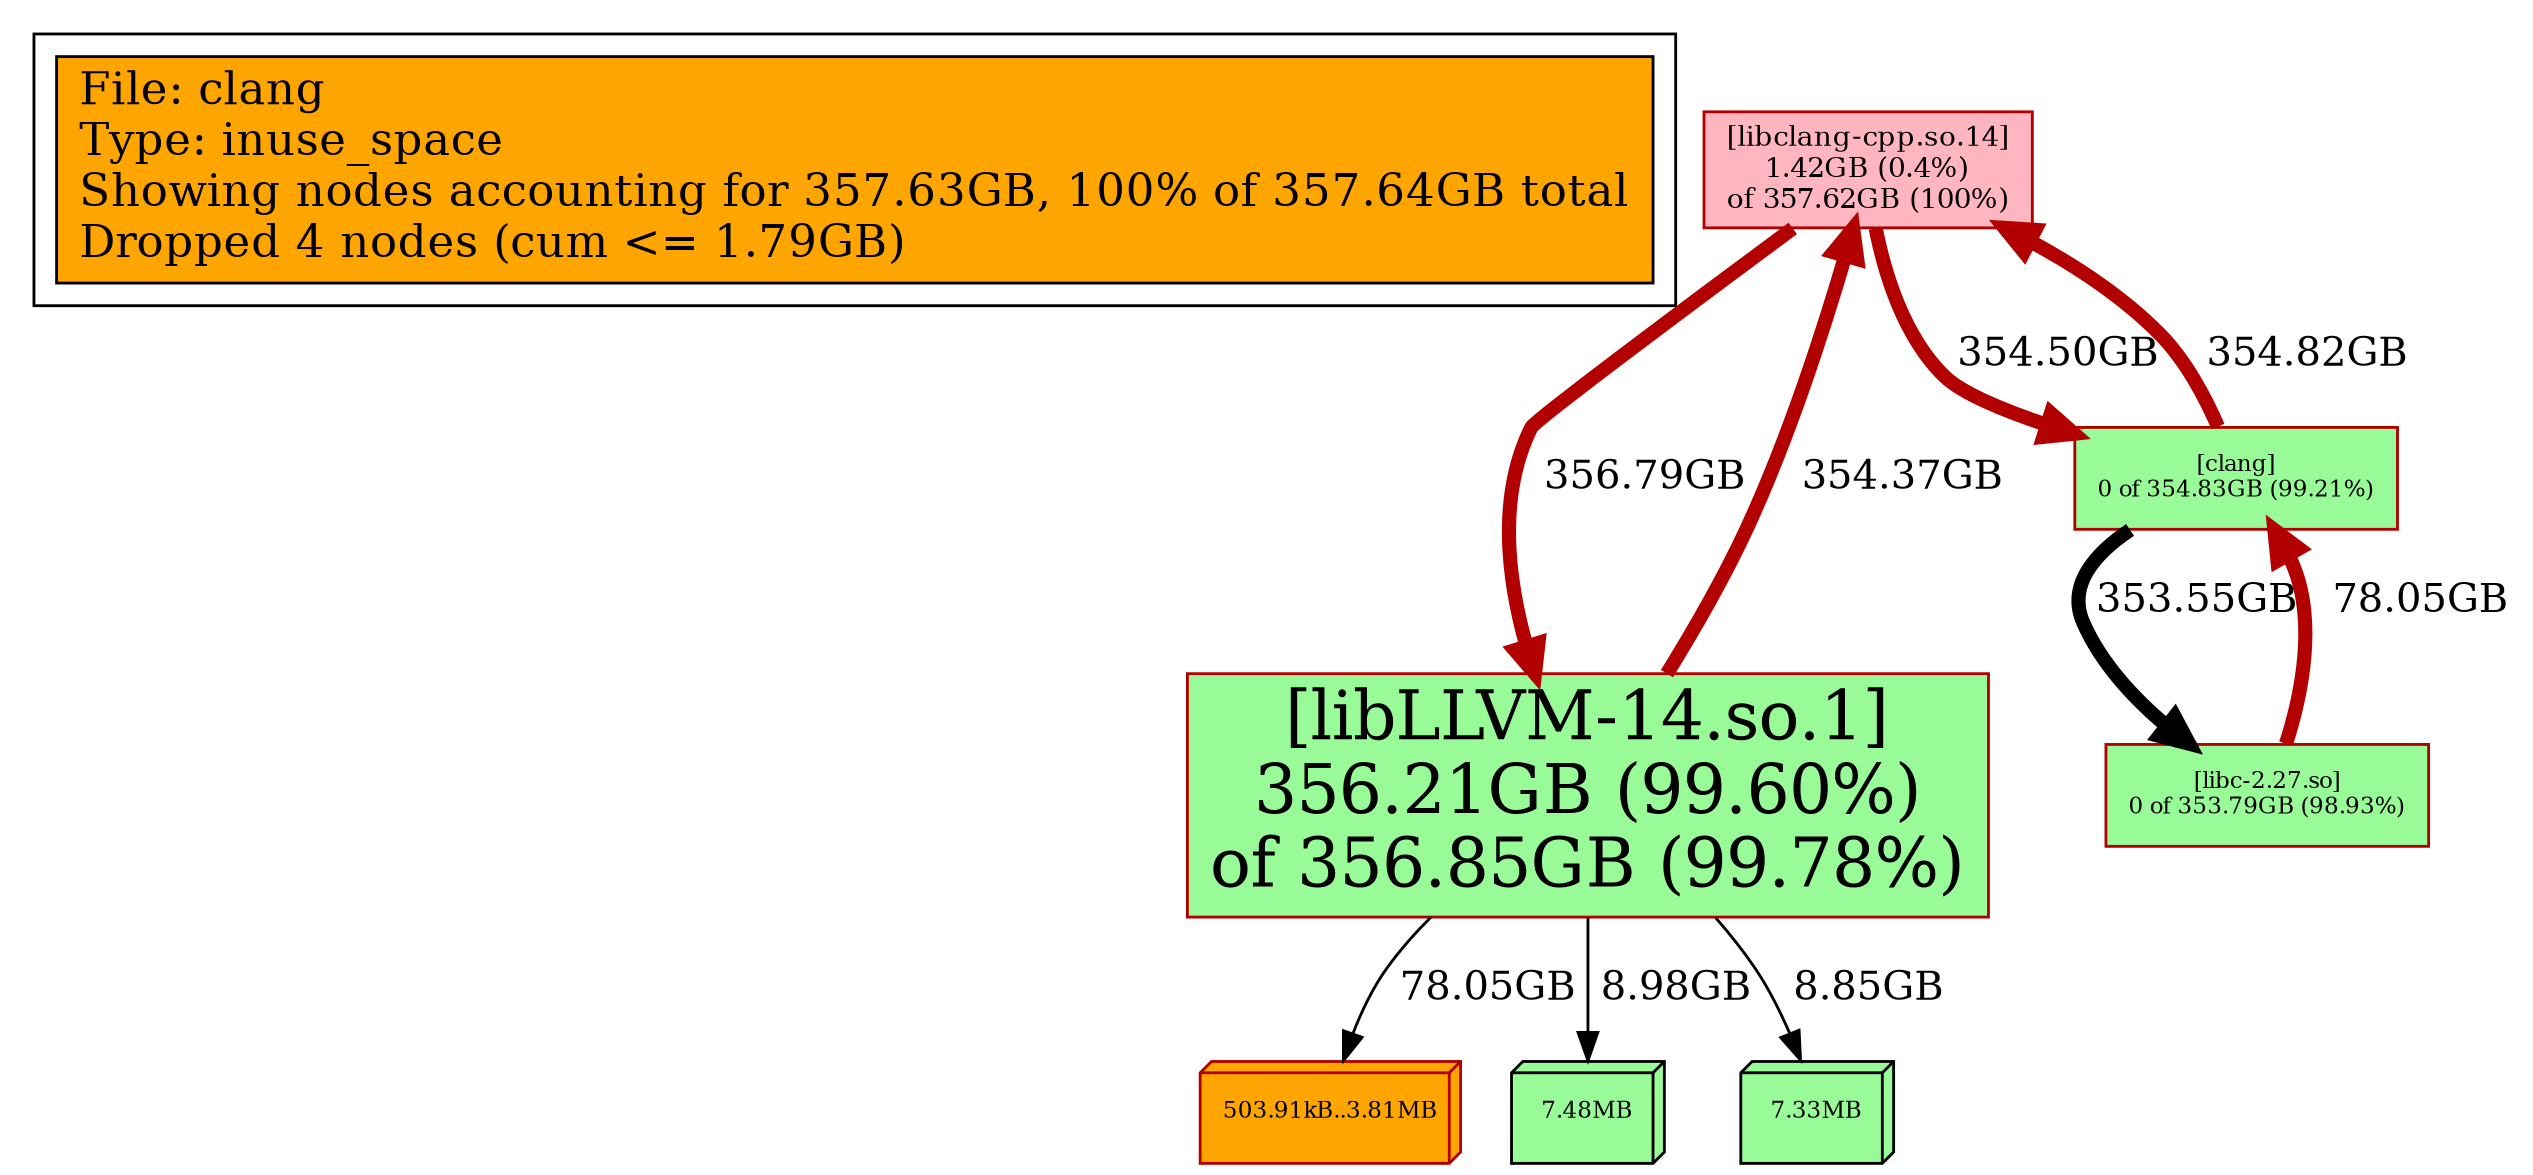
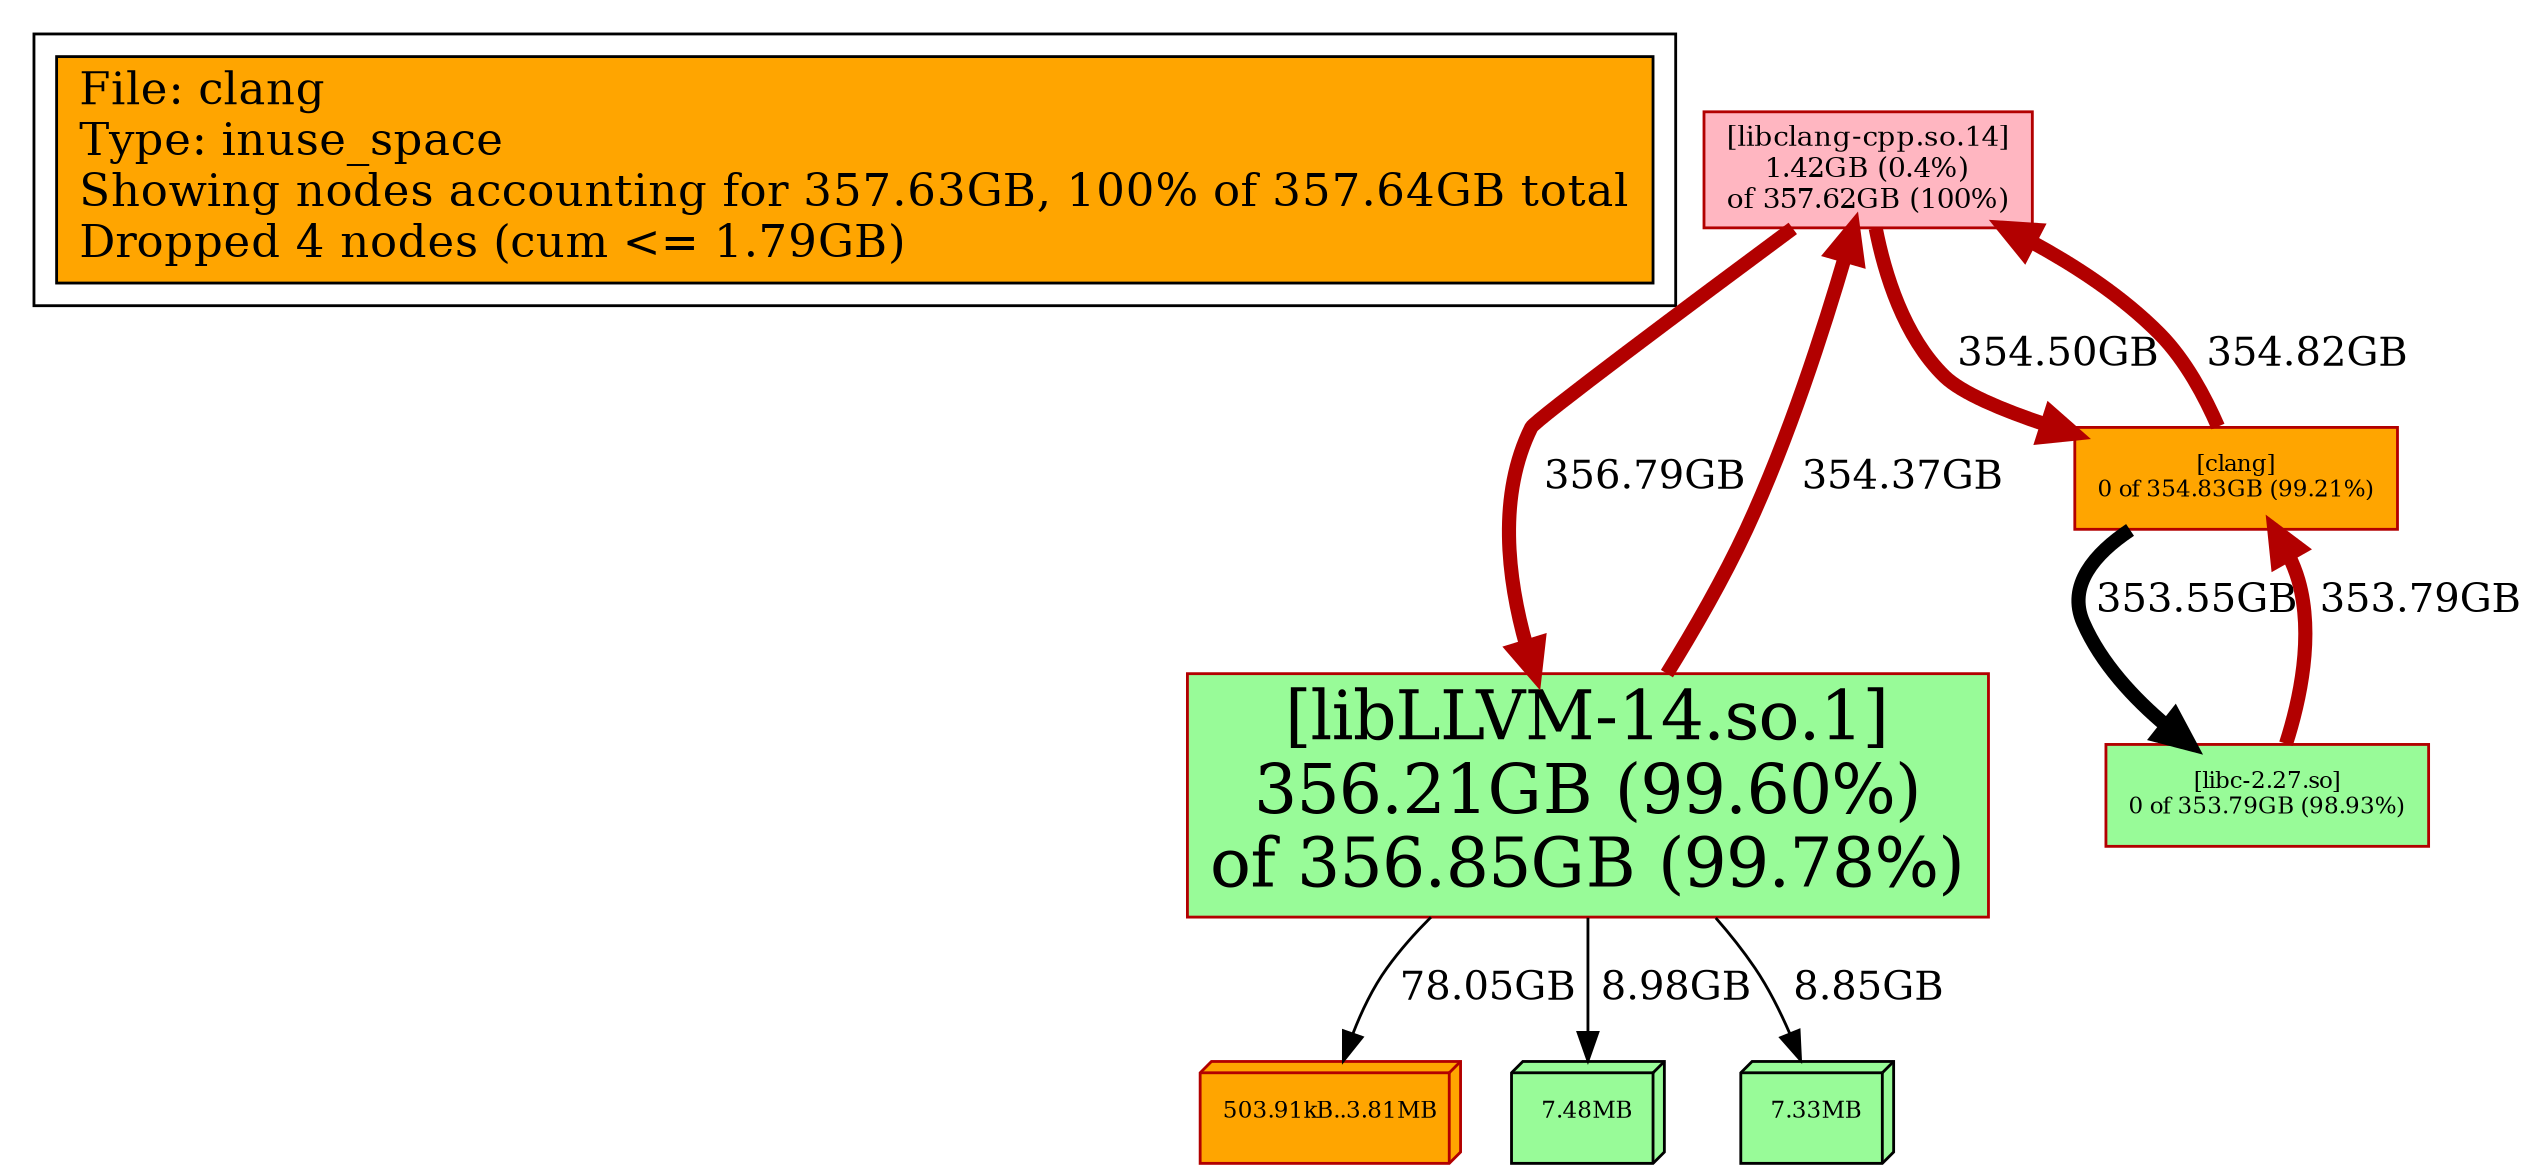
node "[clang] 0 of 354.83GB (99.21%)": fillcolor palegreen -> orange
edge "[libc-2.27.so] 0 of 353.79GB (98.93%)" -> "[clang] 0 of 354.83GB (99.21%)": label " 78.05GB" -> " 353.79GB"
